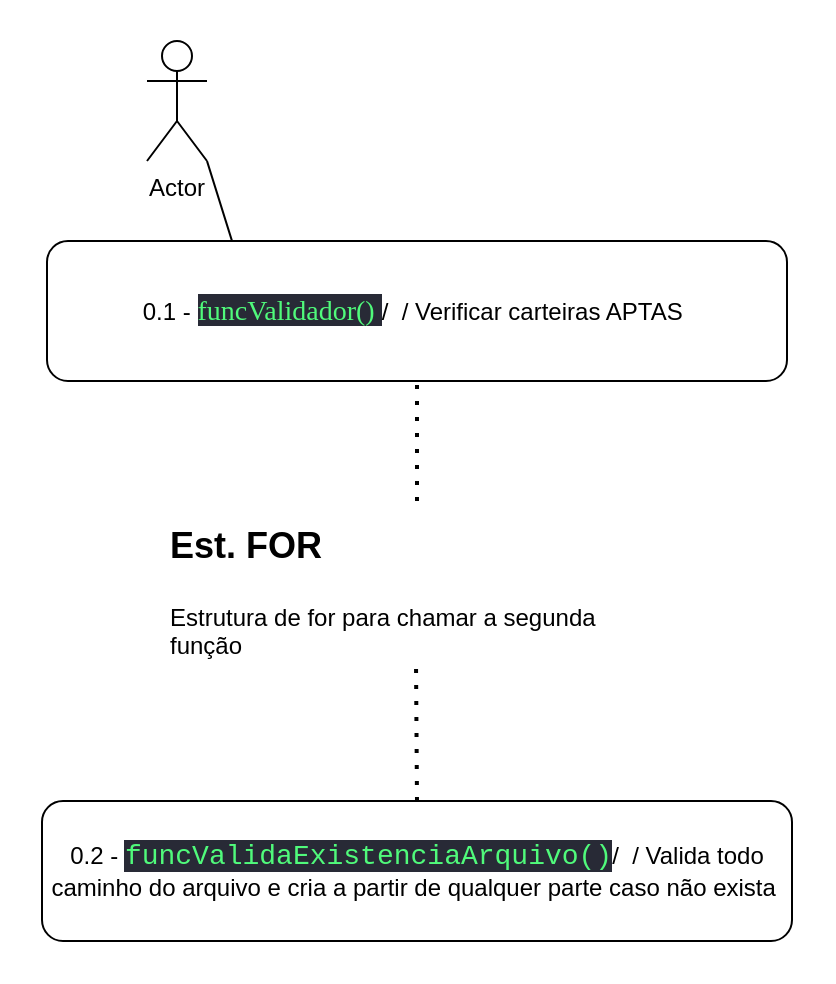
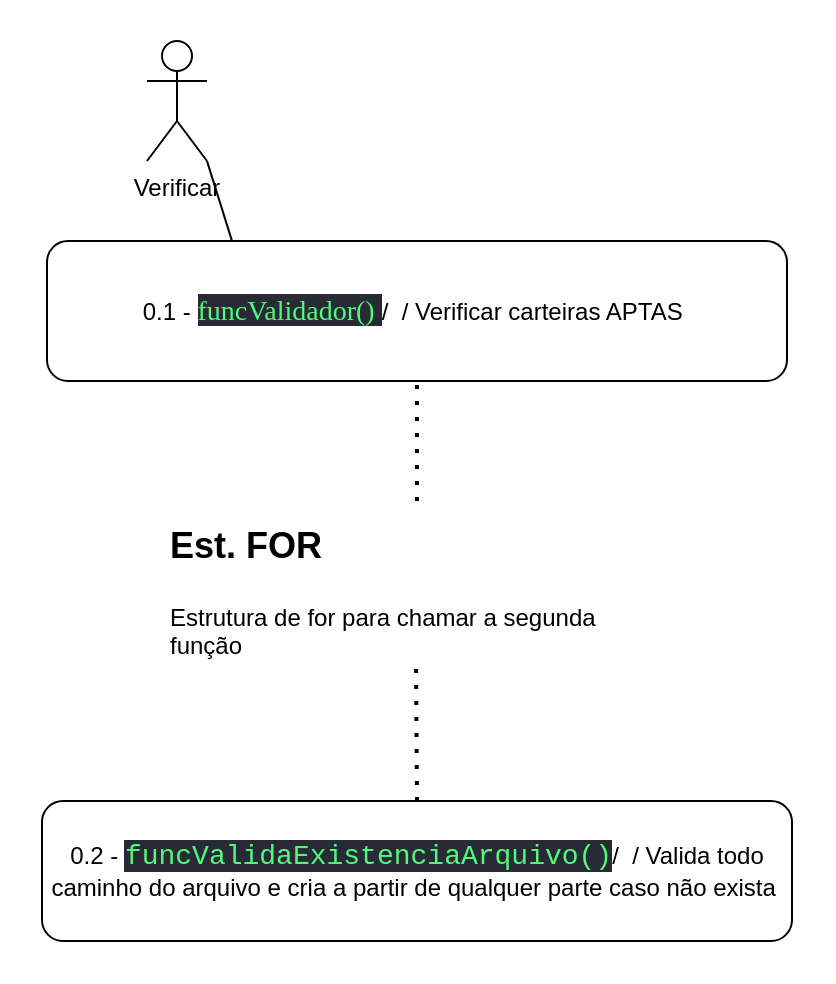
node "Actor": label "Actor" -> "Verificar"
